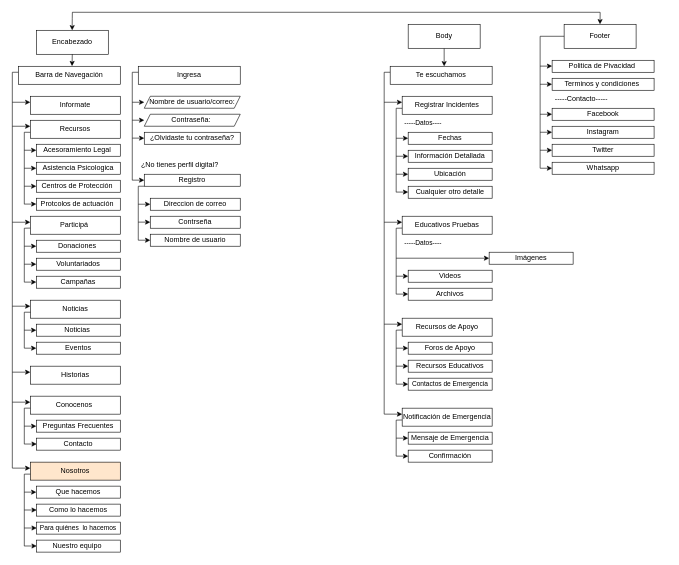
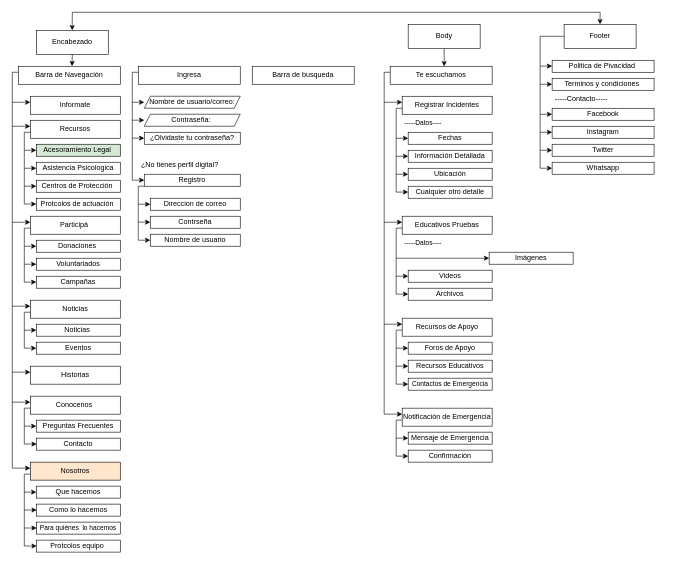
node "Barra de busqueda": added
node "Acesoramiento Legal": fillcolor #ffffff -> #d5e8d4
node "Nuestro equipo": label "Nuestro equipo" -> "Protcolos equipo"
